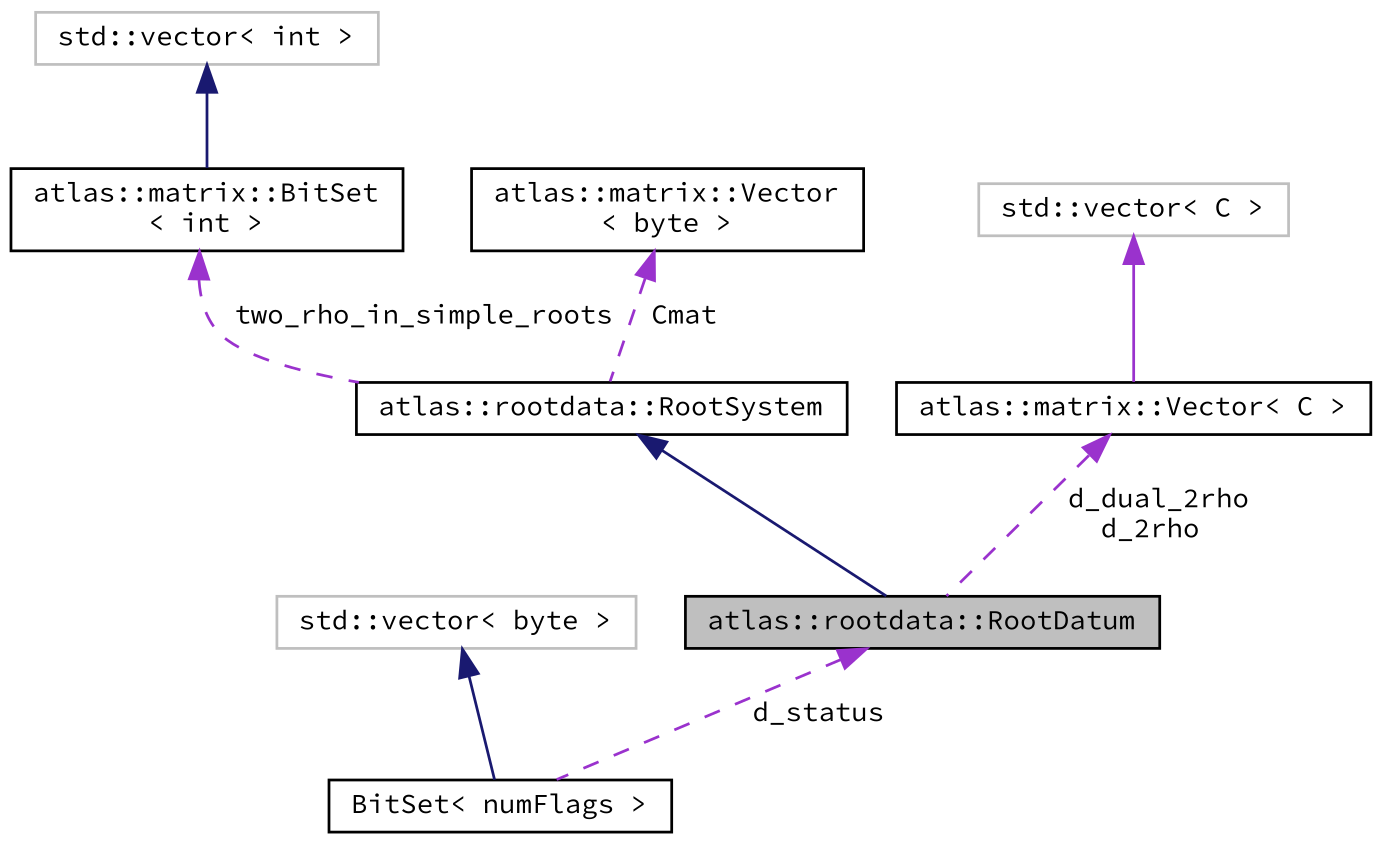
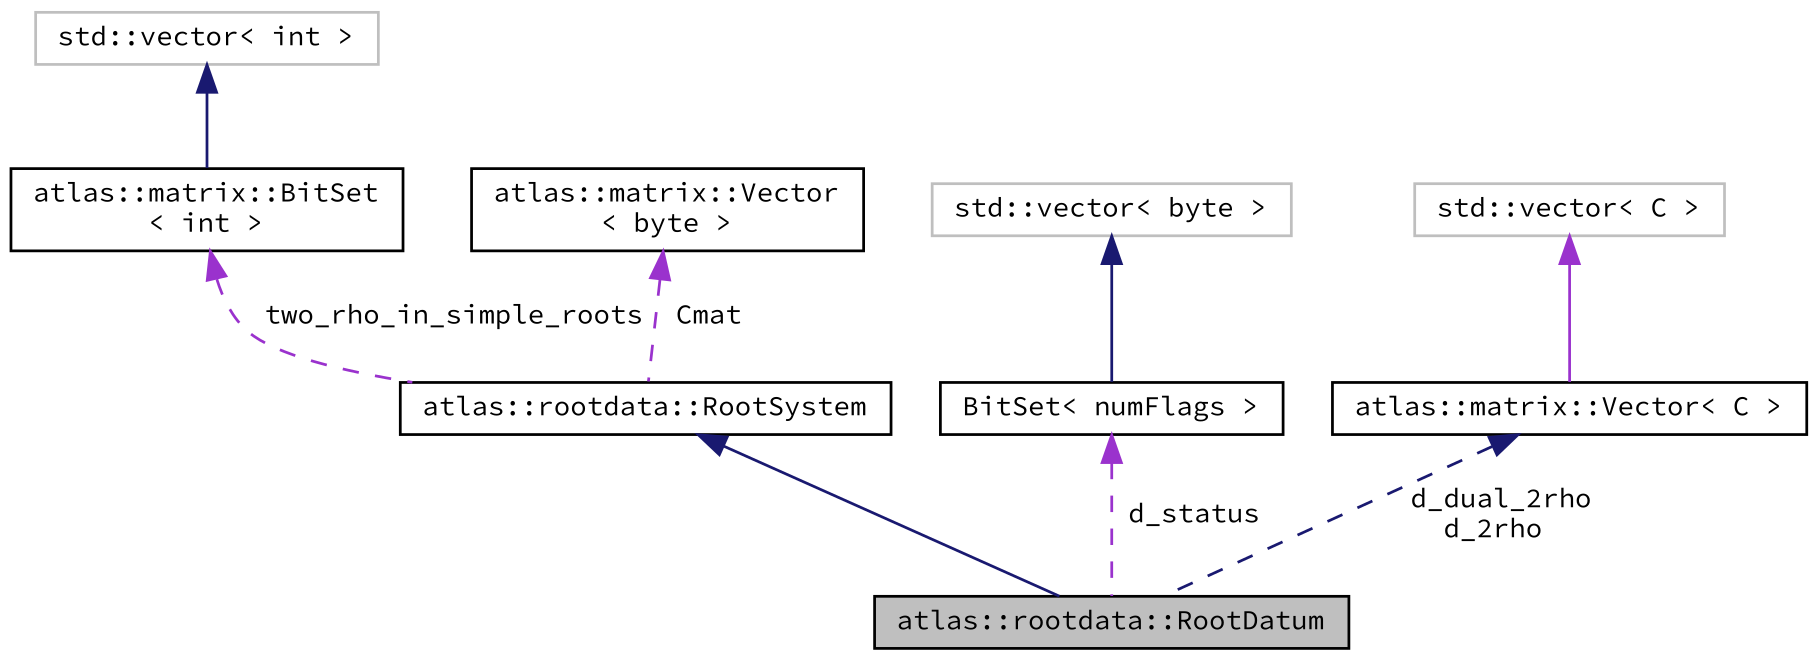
edge "atlas::rootdata::RootDatum" -> "atlas::matrix::Vector< C >": color darkorchid3 -> midnightblue
edge "BitSet< numFlags >" -> "atlas::rootdata::RootDatum": reversed
